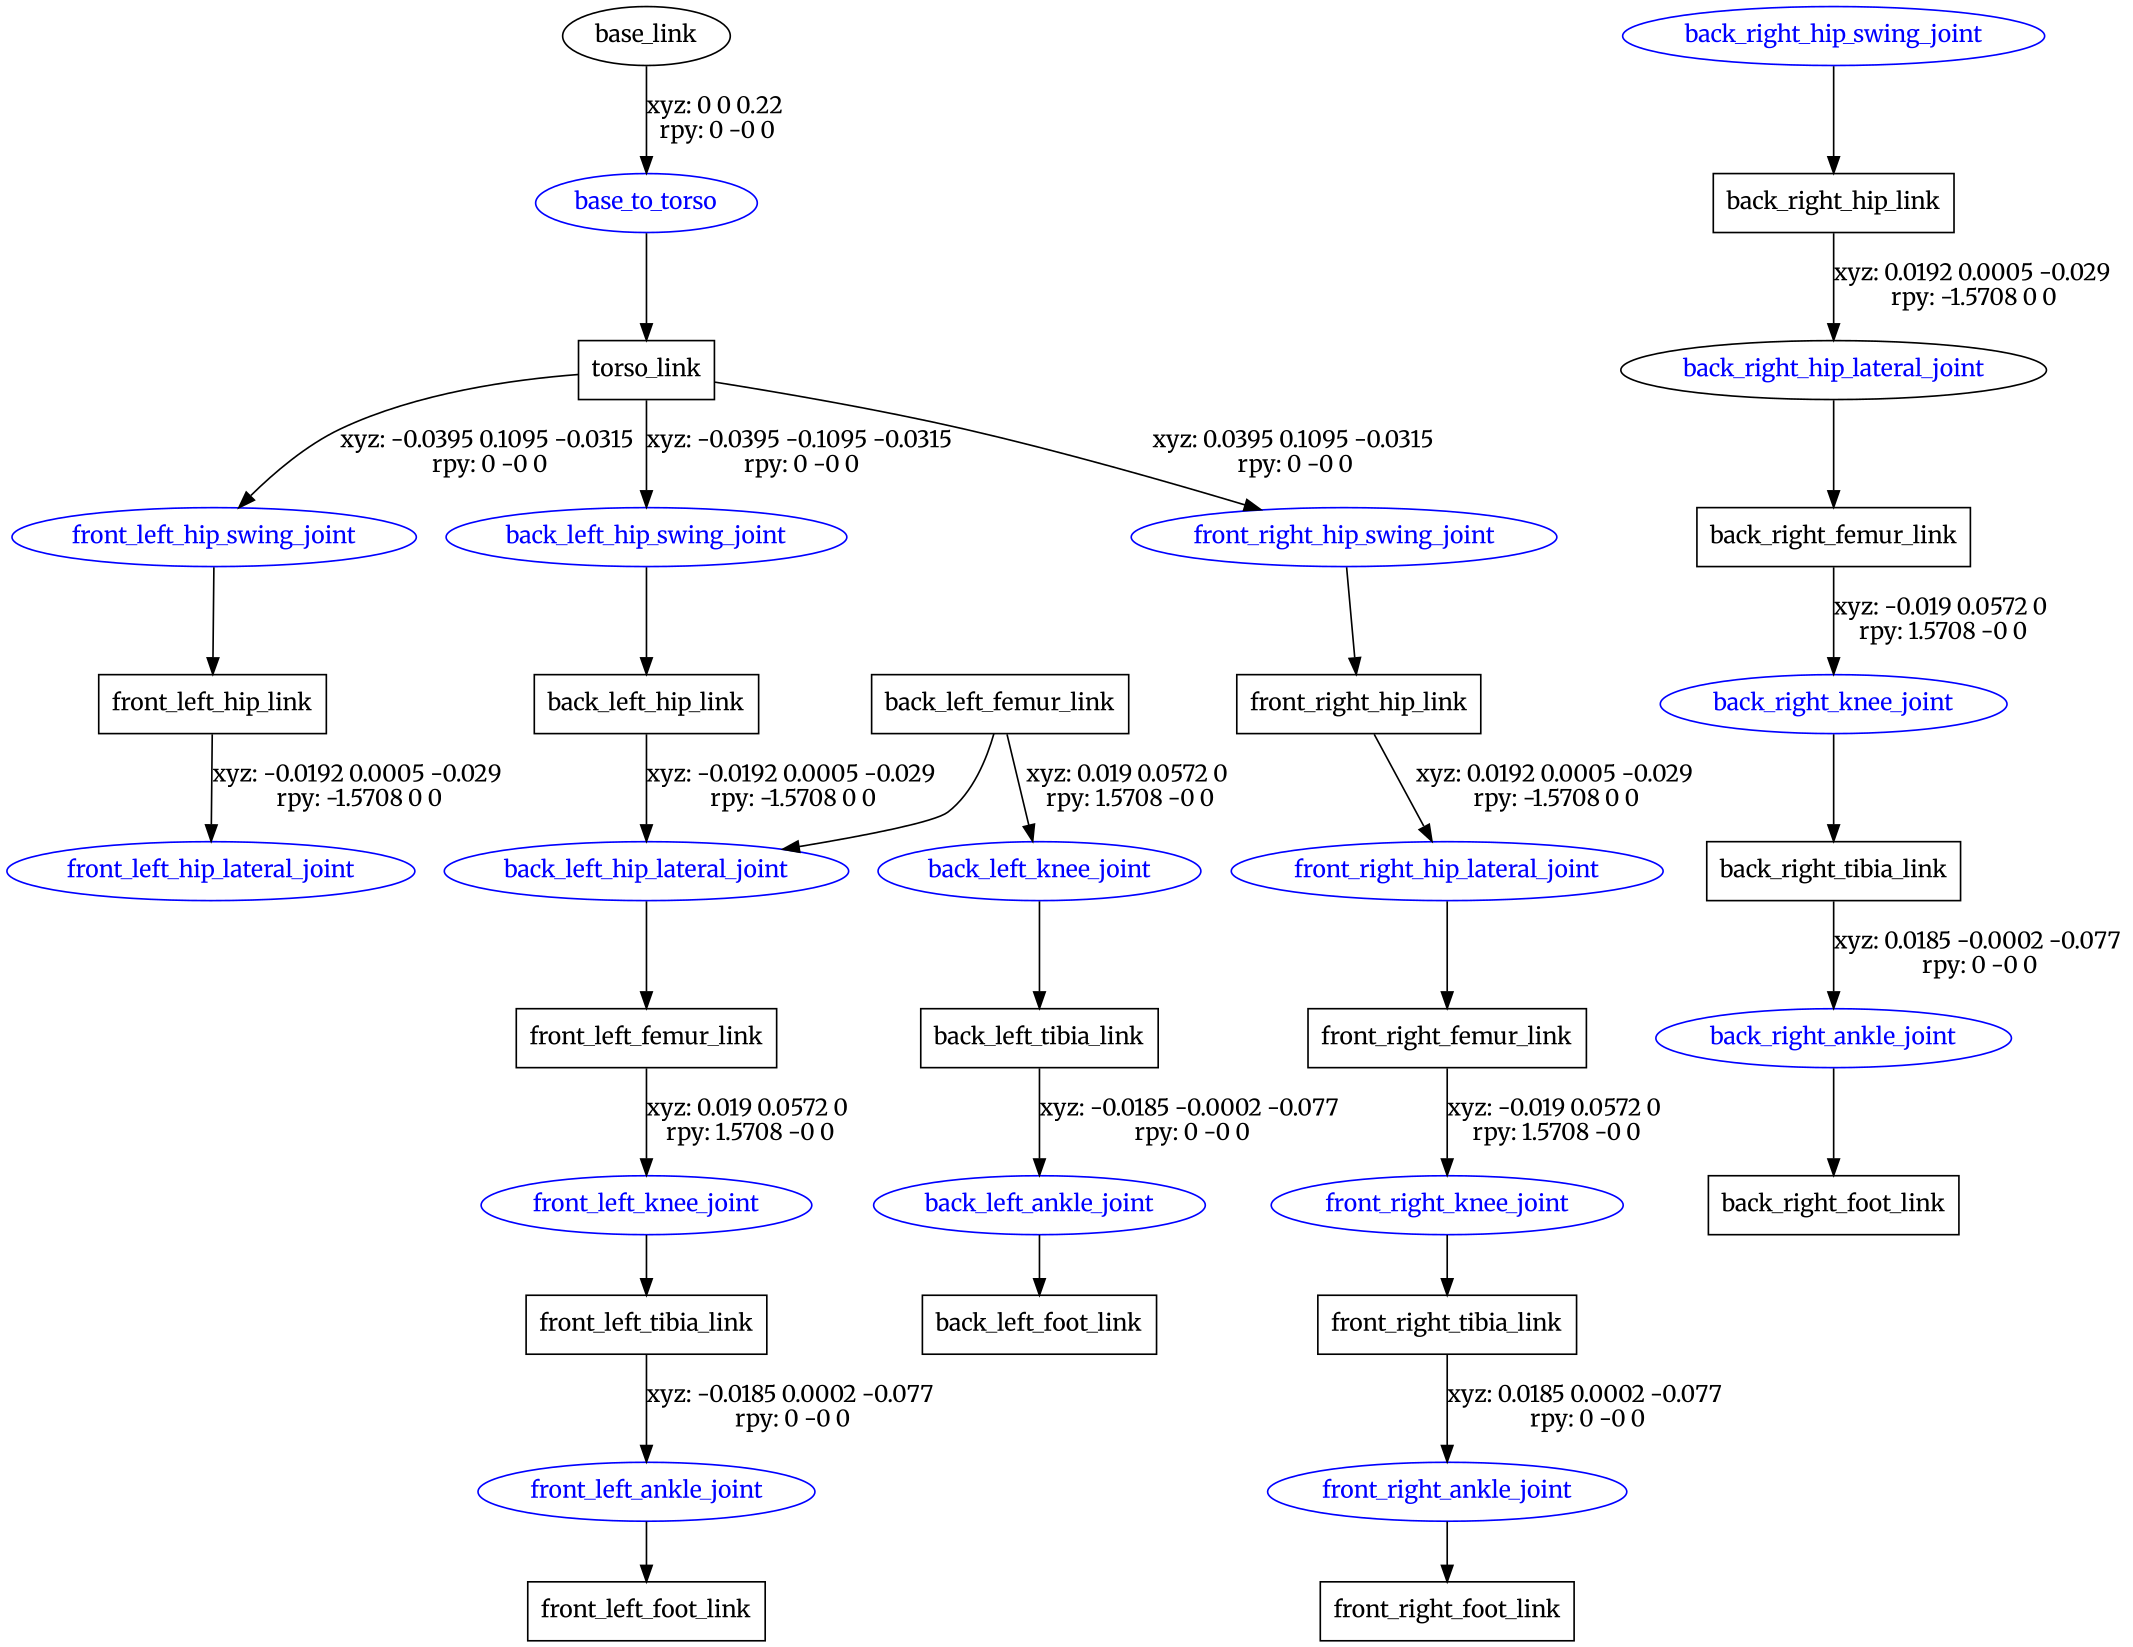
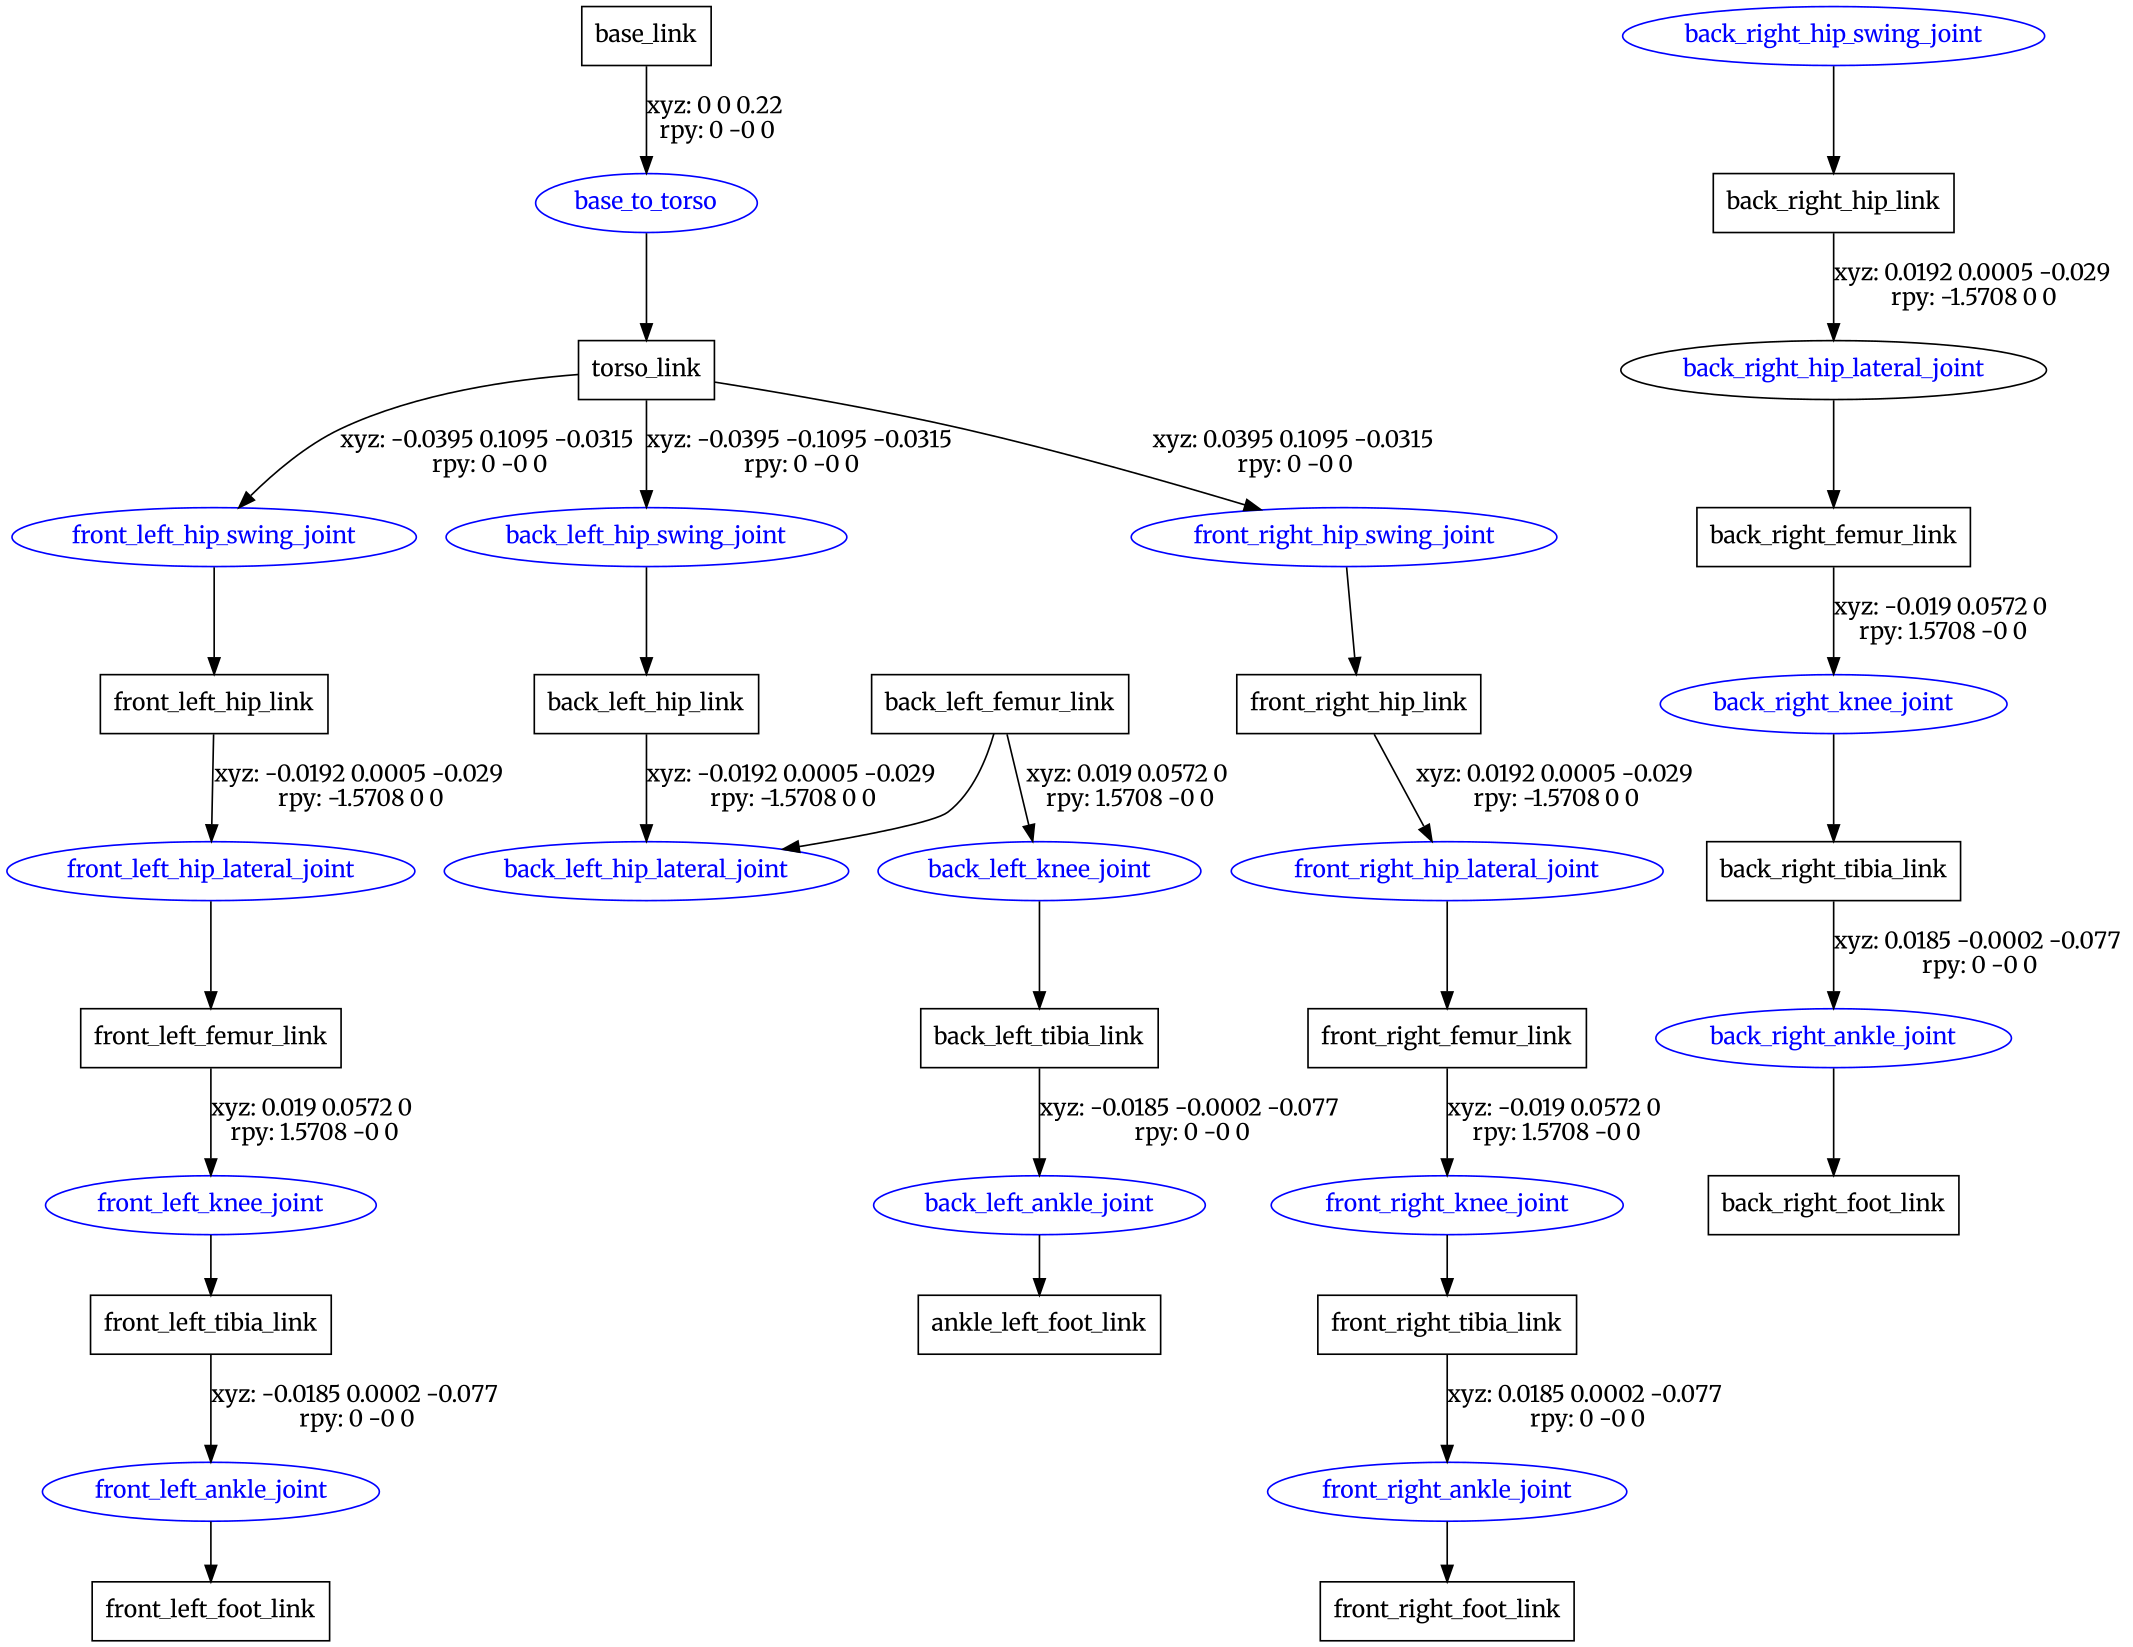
node "base_link": shape ellipse -> box
edge "back_left_hip_lateral_joint" -> "front_left_femur_link": now "front_left_hip_lateral_joint" -> "front_left_femur_link"
node "back_left_foot_link": label "back_left_foot_link" -> "ankle_left_foot_link"
